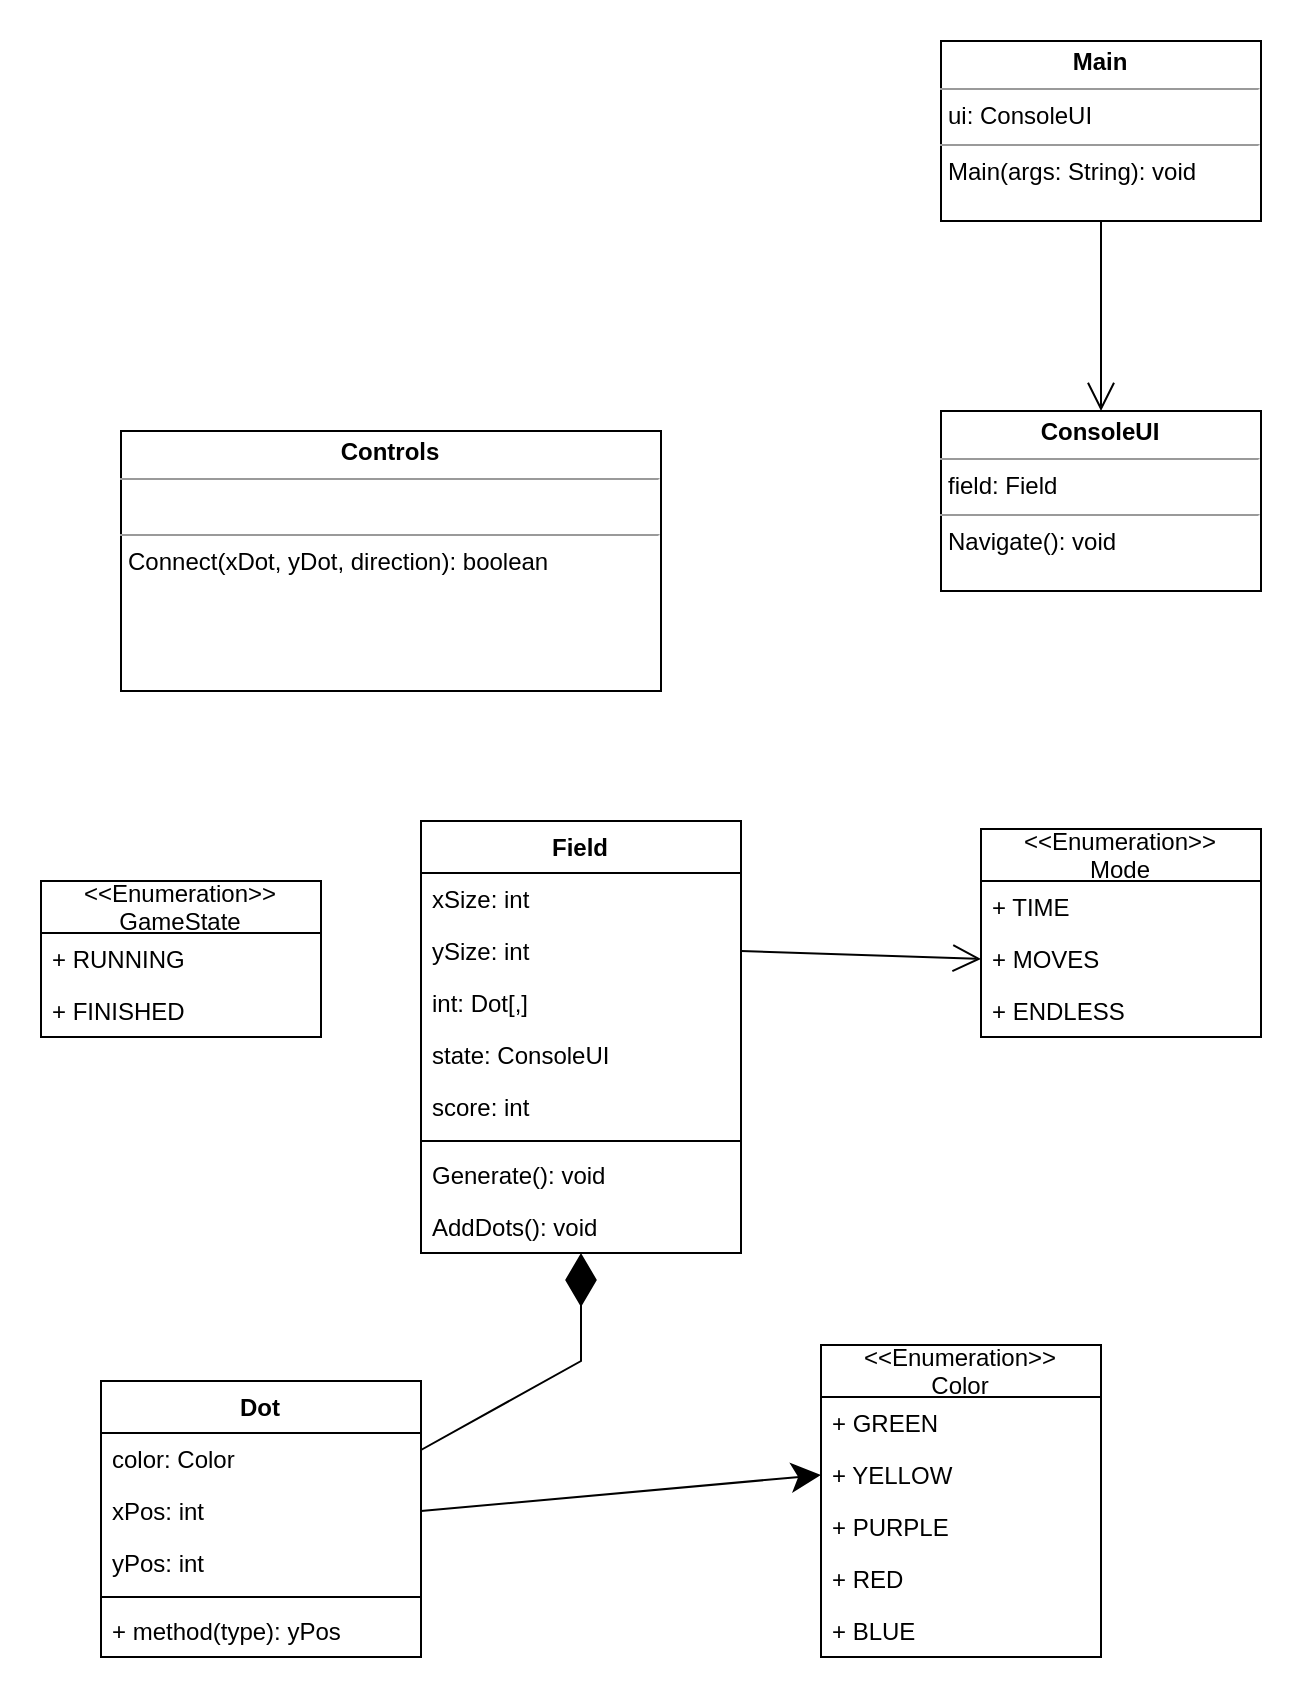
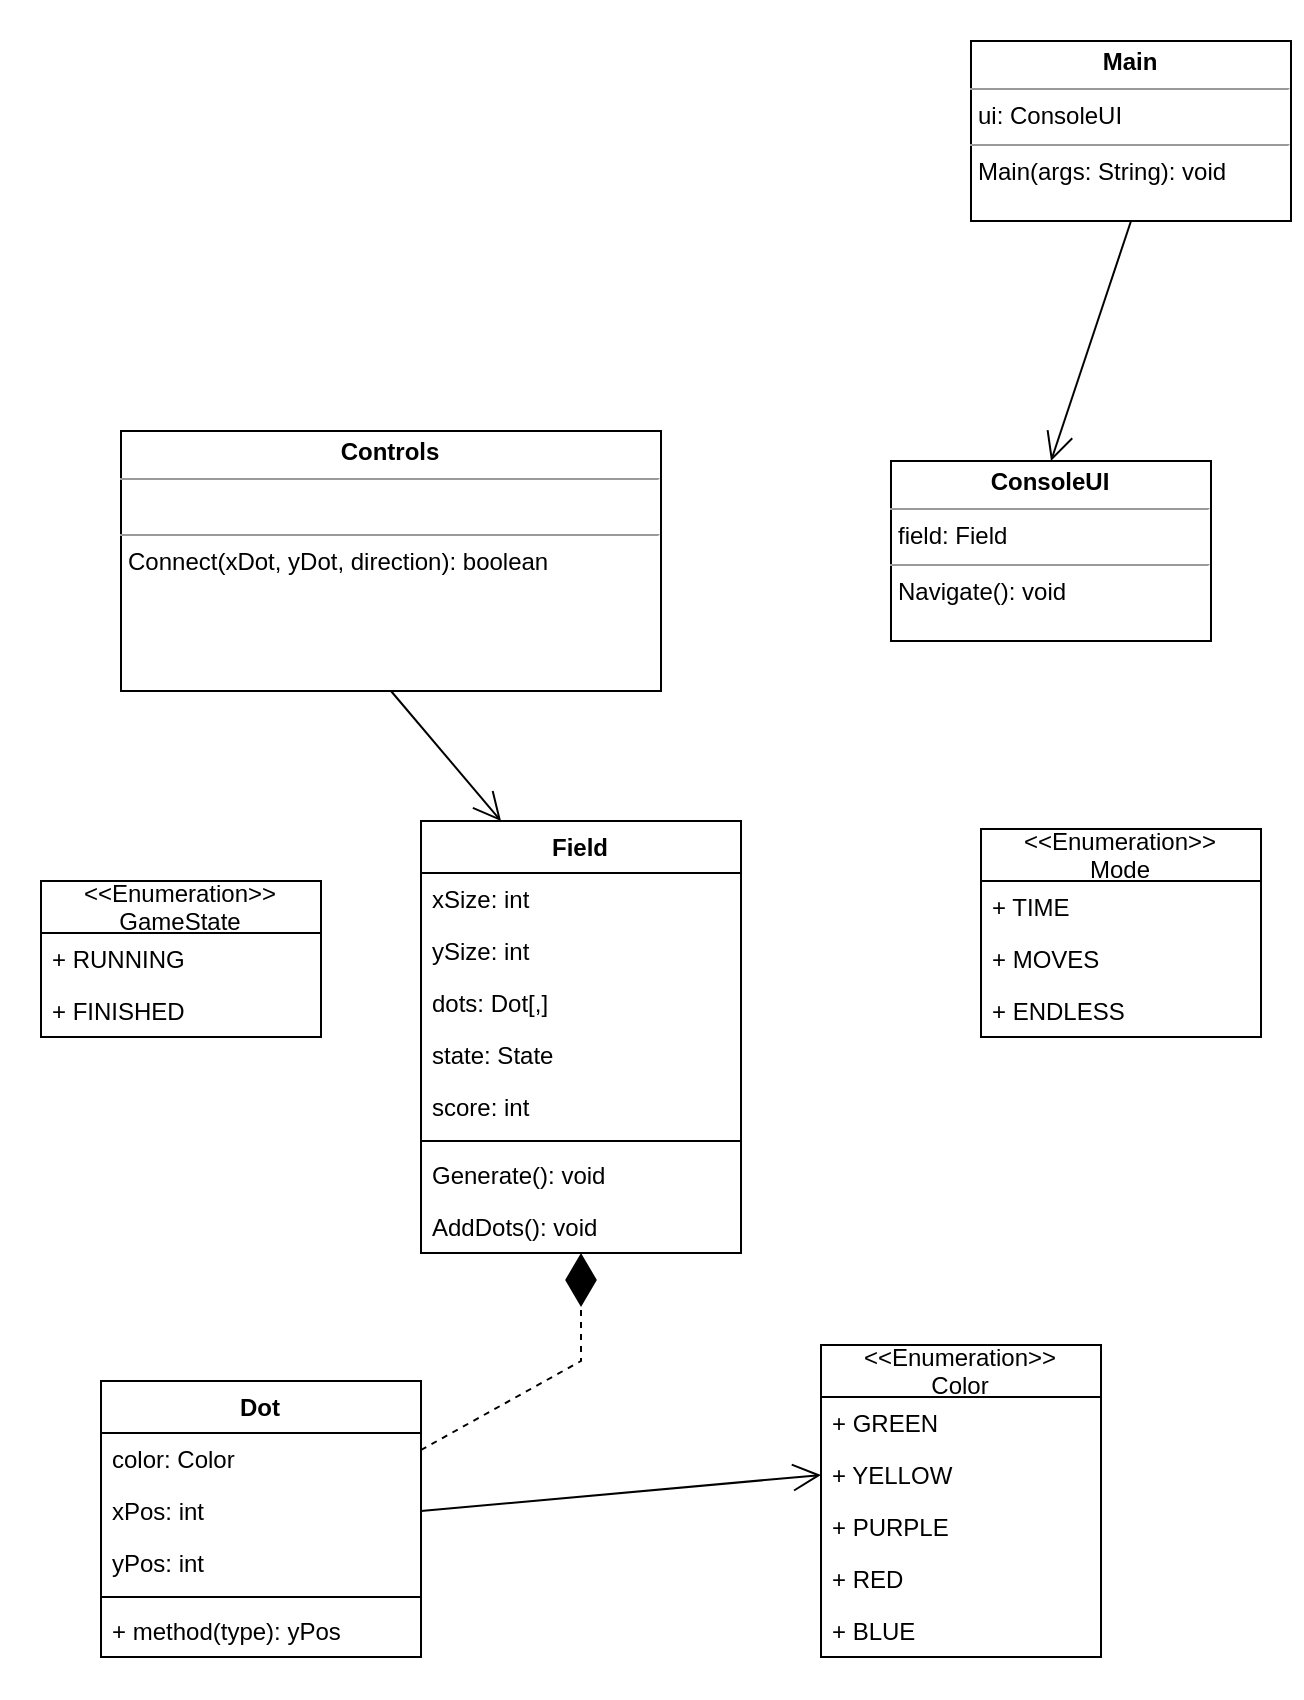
node "Main ui: ConsoleUI Main(args: String): void": moved (1101, 131) -> (1131, 131)
node "ConsoleUI field: Field Navigate(): void": moved (1101, 501) -> (1051, 551)
edge "Controls Connect(xDot, yDot, direction): boolean" -> "Field": added
edge "ySize: int" -> "+ MOVES": removed
node "int: Dot[,]": label "int: Dot[,]" -> "dots: Dot[,]"
node "state: ConsoleUI": label "state: ConsoleUI" -> "state: State"
edge "Dot" -> "AddDots(): void": style solid -> dashed
edge "xPos: int" -> "+ YELLOW": arrowhead classic -> open
